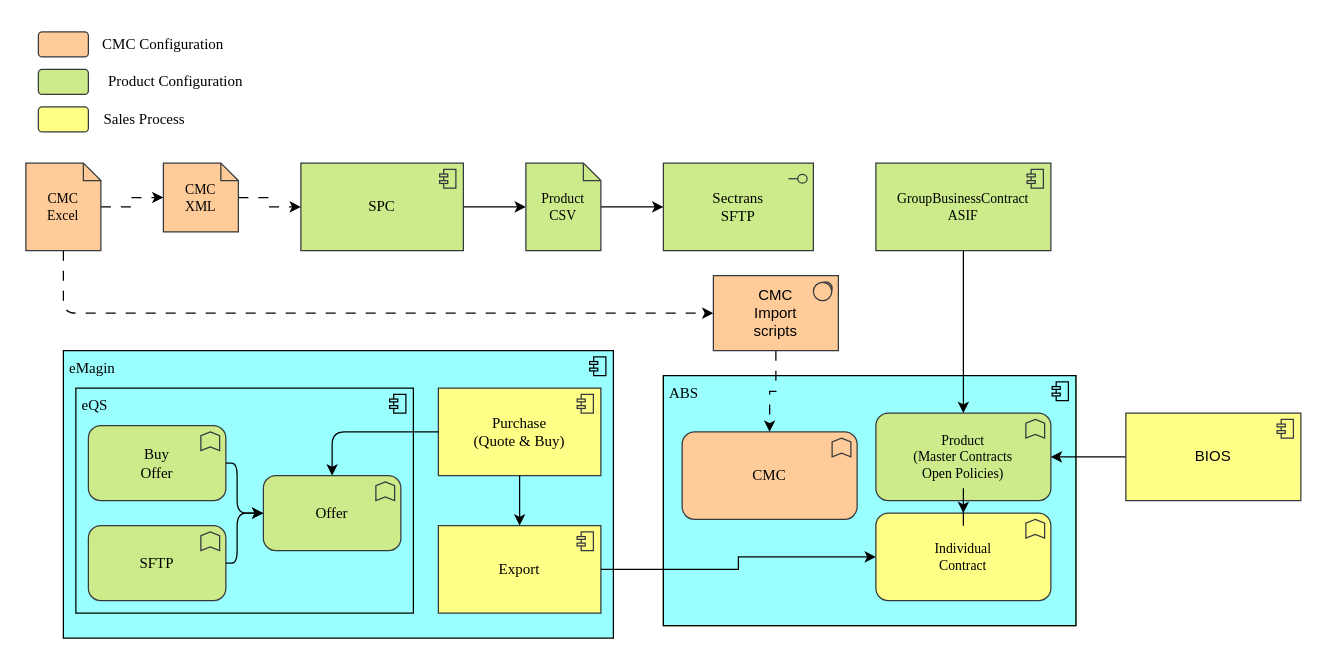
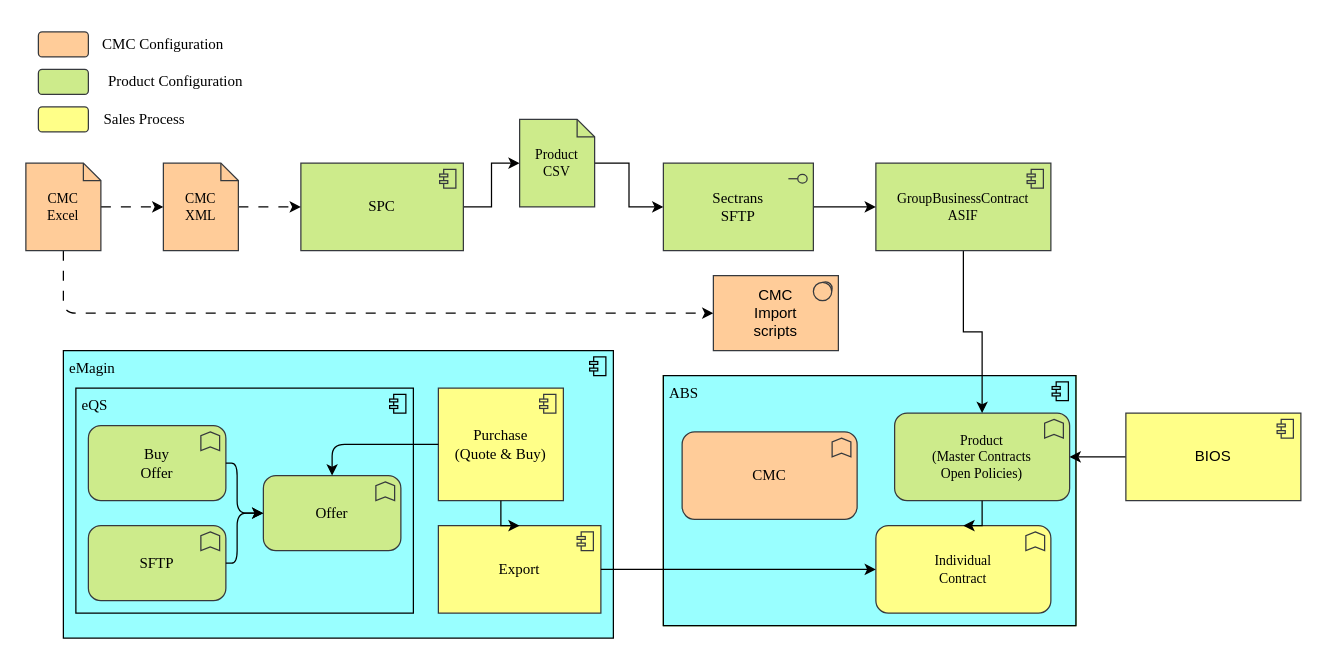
node "CMC XML": size 75x69 -> 75x88
node "Product CSV": moved (563, 207) -> (557, 163)
edge "Sectrans SFTP" -> "GroupBusinessContract ASIF": added
edge "CMC Import scripts" -> "CMC": removed
node "Purchase (Quote & Buy)": size 163x88 -> 125x113
node "Product (Master Contracts Open Policies)": moved (963, 457) -> (982, 457)
node "Individual Contract": moved (963, 557) -> (963, 569)
